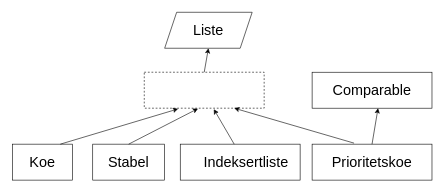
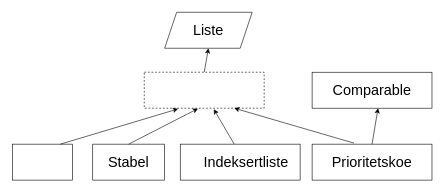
node "Koe": removed
